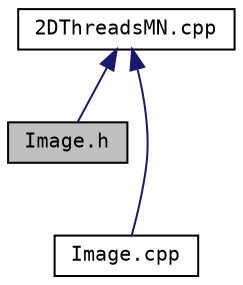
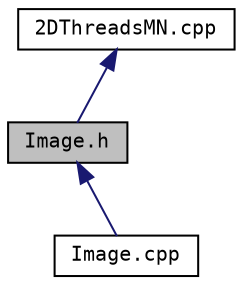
edge "Image.cpp" -> "2DThreadsMN.cpp": now "Image.cpp" -> "Image.h"
